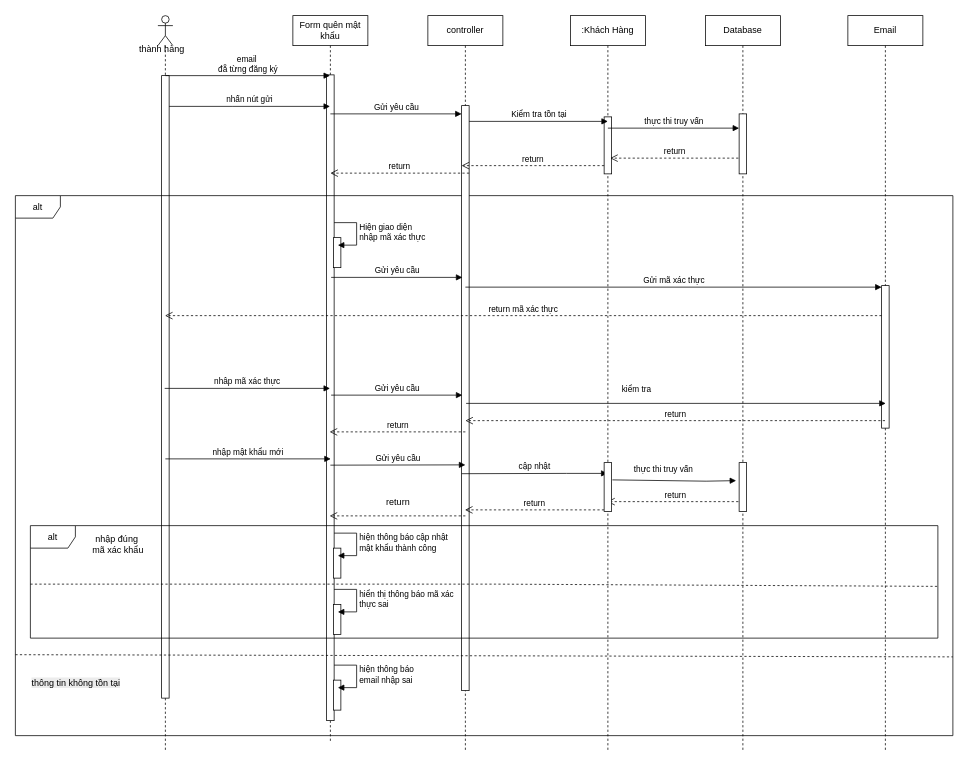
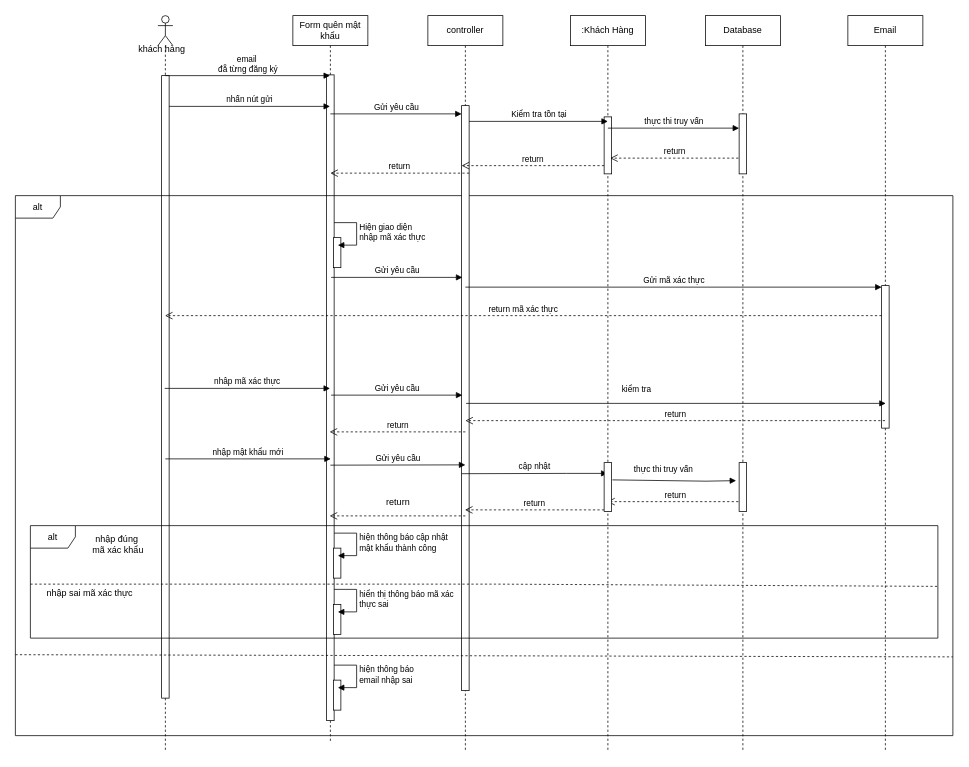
node "thành hàng": label "thành hàng" -> "khách hàng"
node "nhập sai mã xác thực": added
node "thông tin không tồn tại": removed
